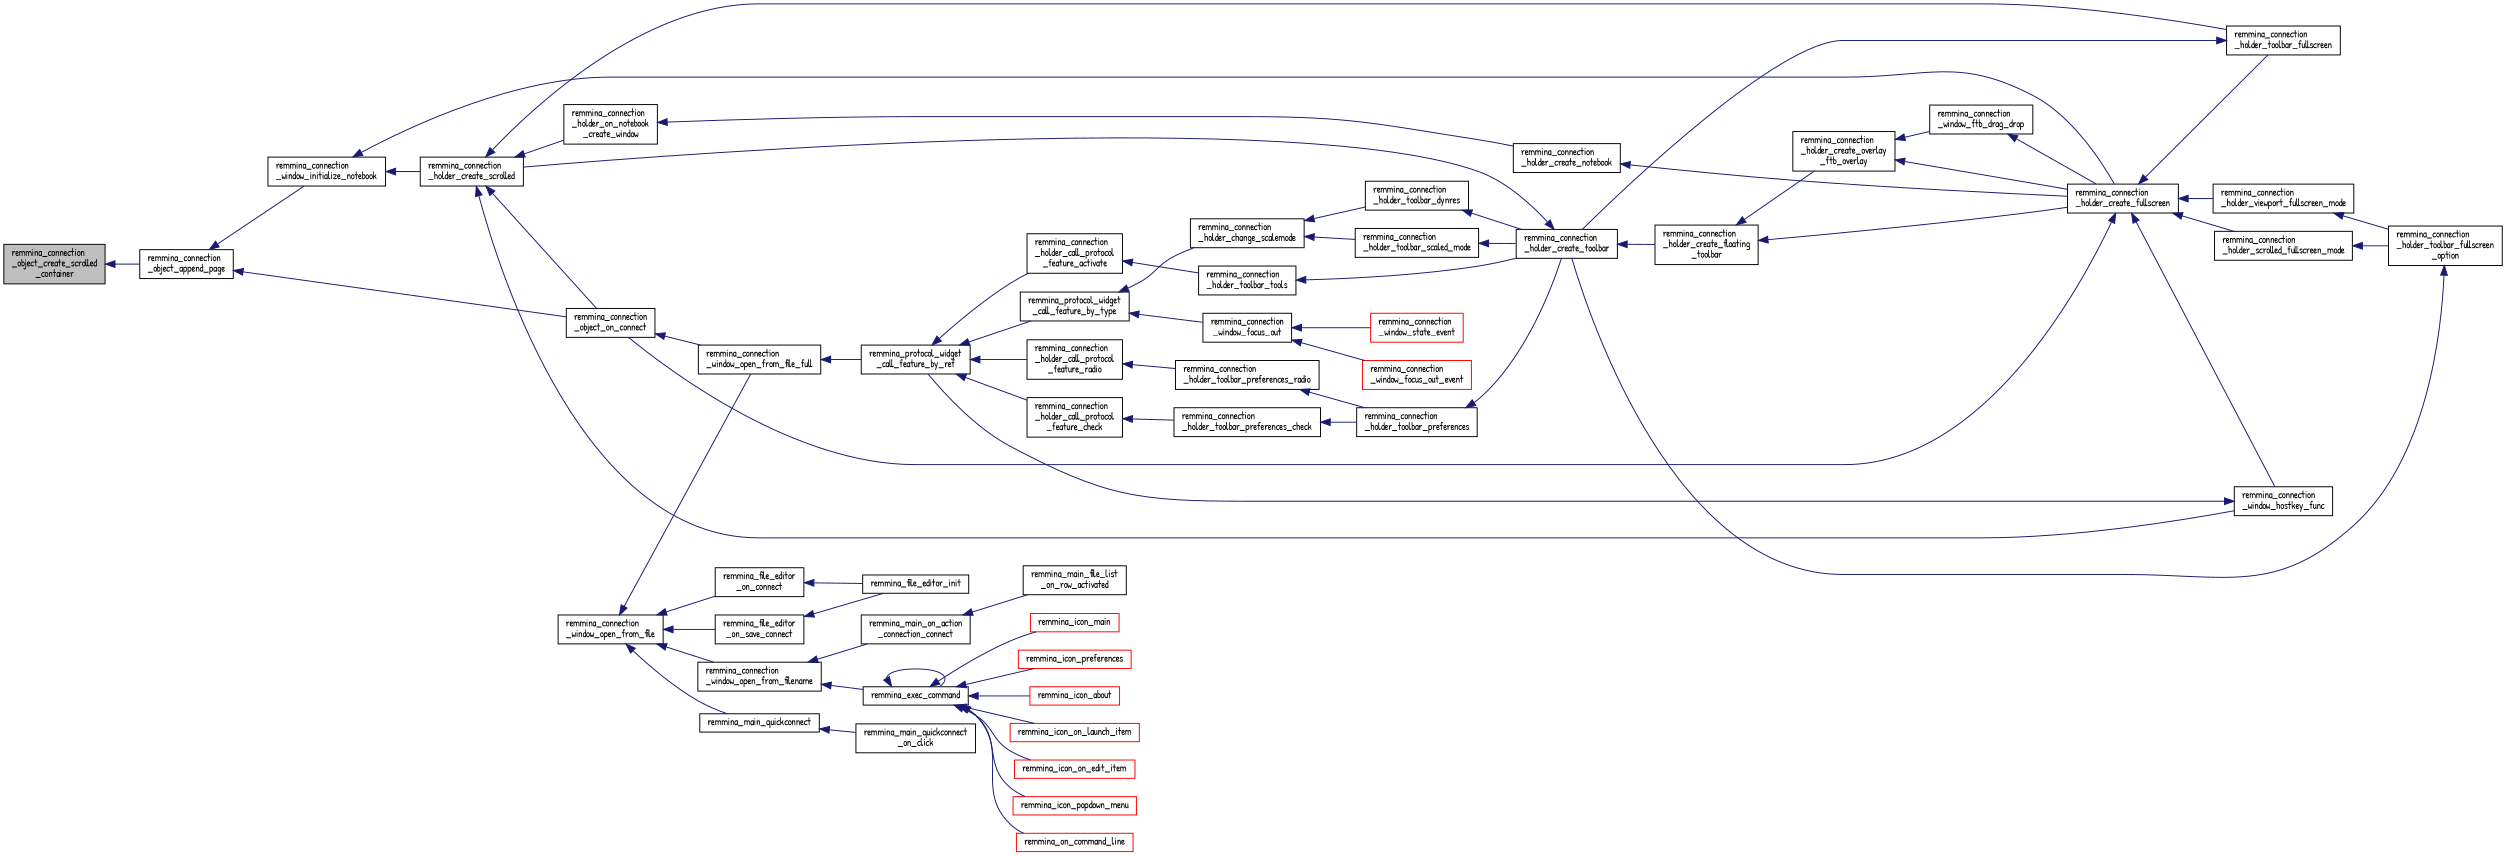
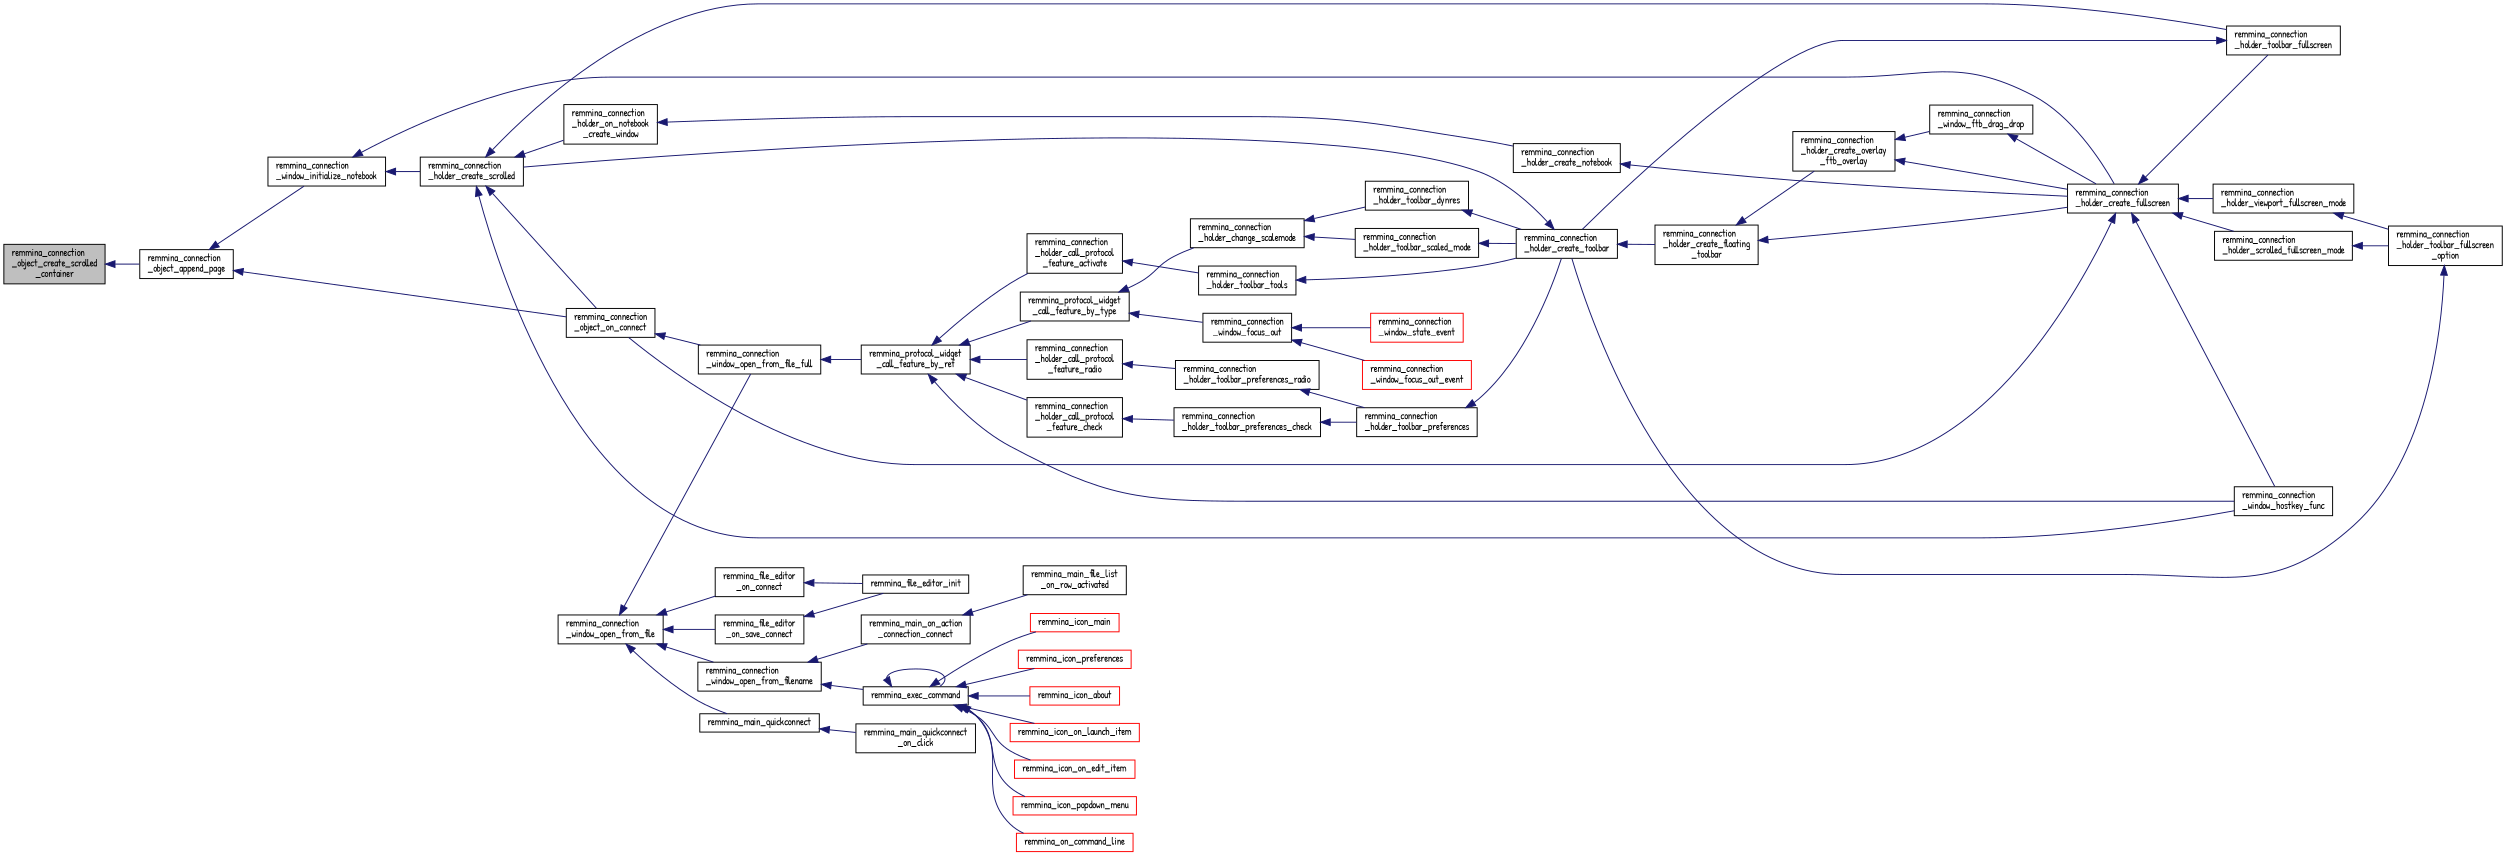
edge "remmina_protocol_widget _call_feature_by_ref" -> "remmina_connection _window_hostkey_func": reversed
